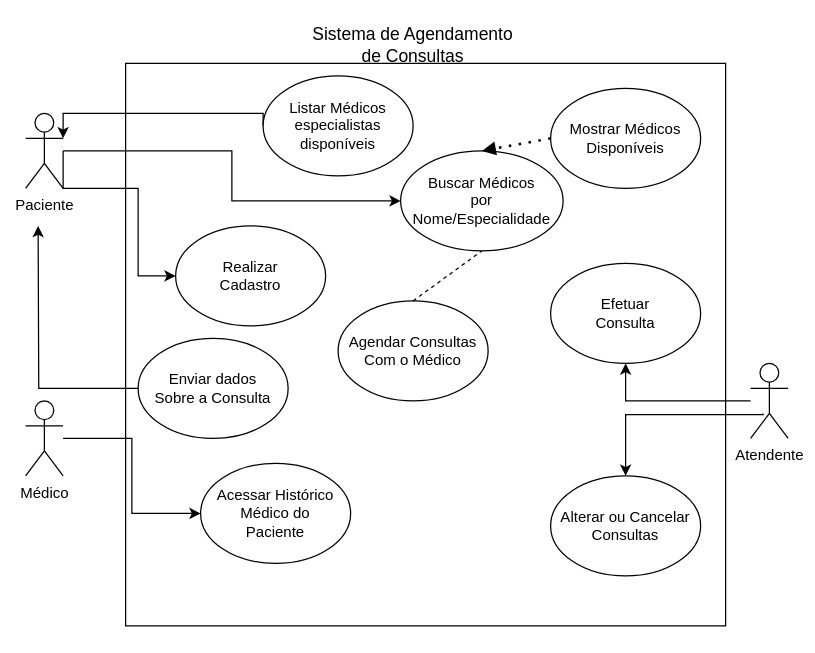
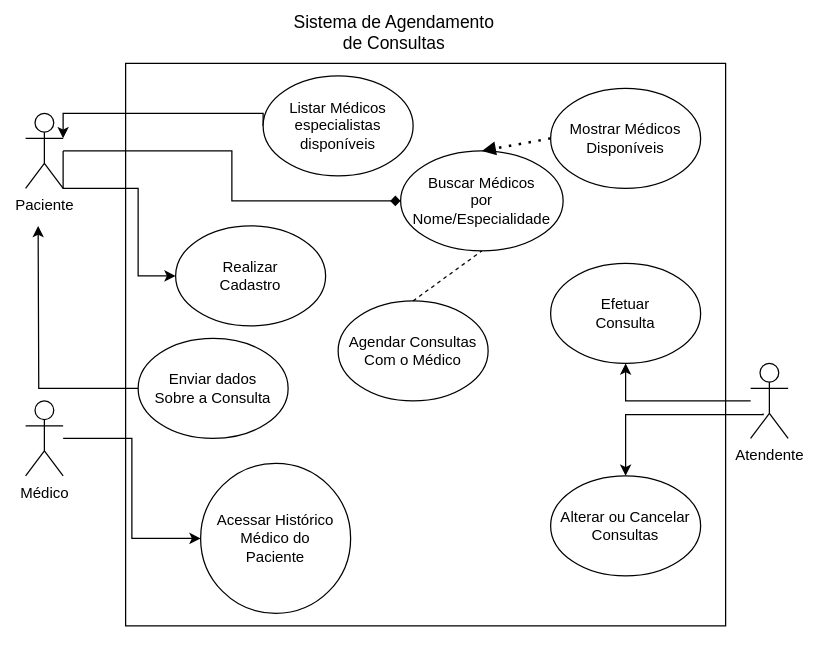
node "Sistema de Agendamento de Consultas": moved (413, 44) -> (394, 32)
edge "Paciente" -> "Buscar Médicos por Nome/Especialidade": arrowhead classic -> diamond
node "Acessar Histórico Médico do Paciente": size 150x100 -> 150x150
